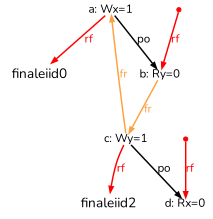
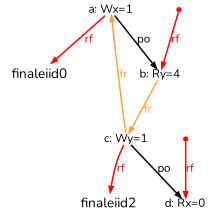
node "b: Ry=0": label "b: Ry=0" -> "b: Ry=4"
